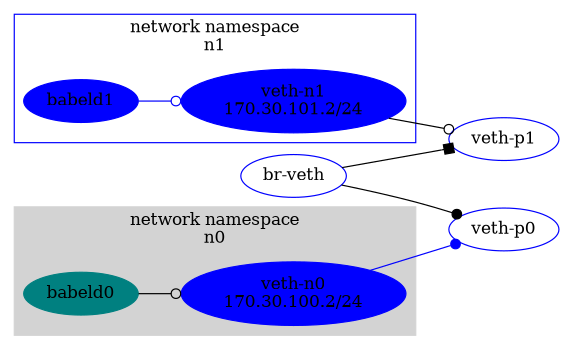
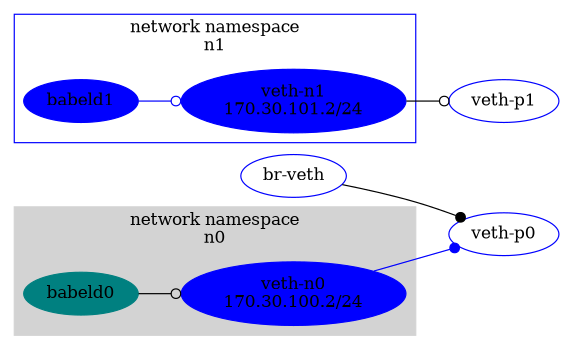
edge "br-veth" -> "veth-p1": removed
